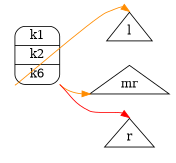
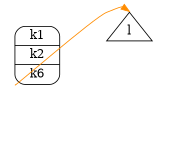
node "mr": removed
node "r": removed
